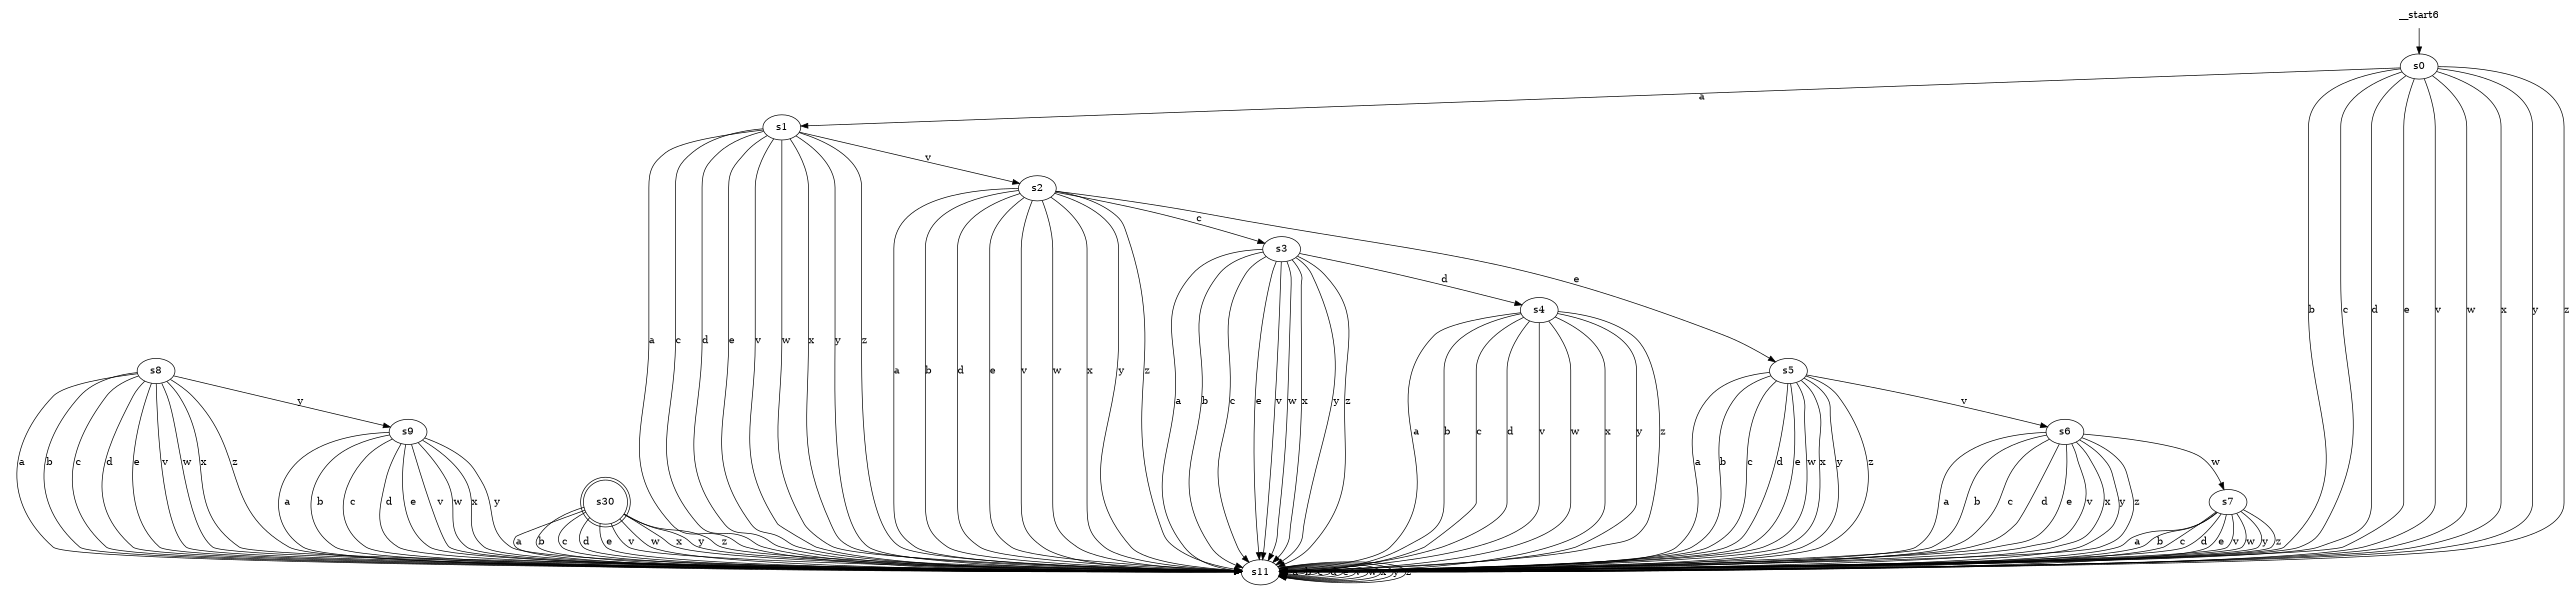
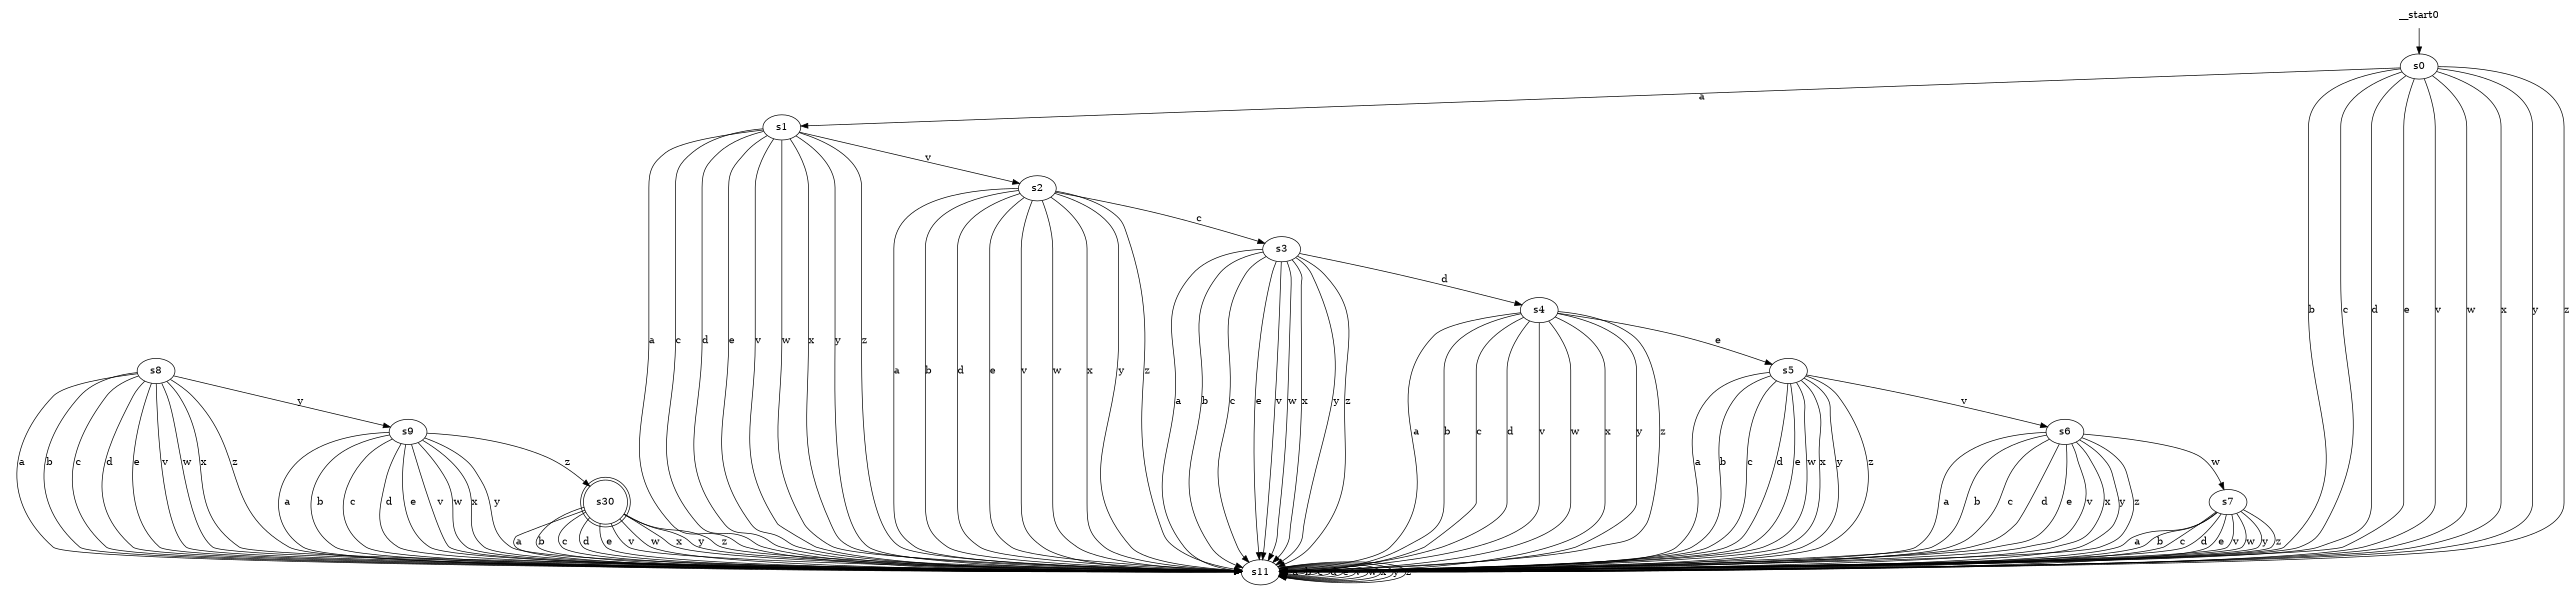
node "__start6": label "__start6" -> "__start0"
edge "s2" -> "s5": now "s4" -> "s5"
edge "s9" -> "s30": added, label "z"
